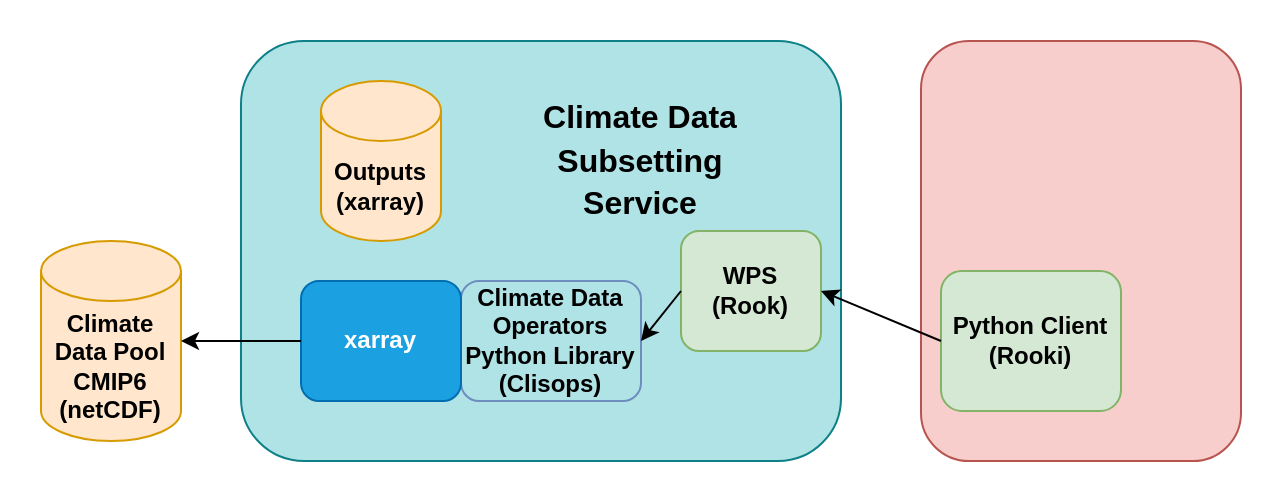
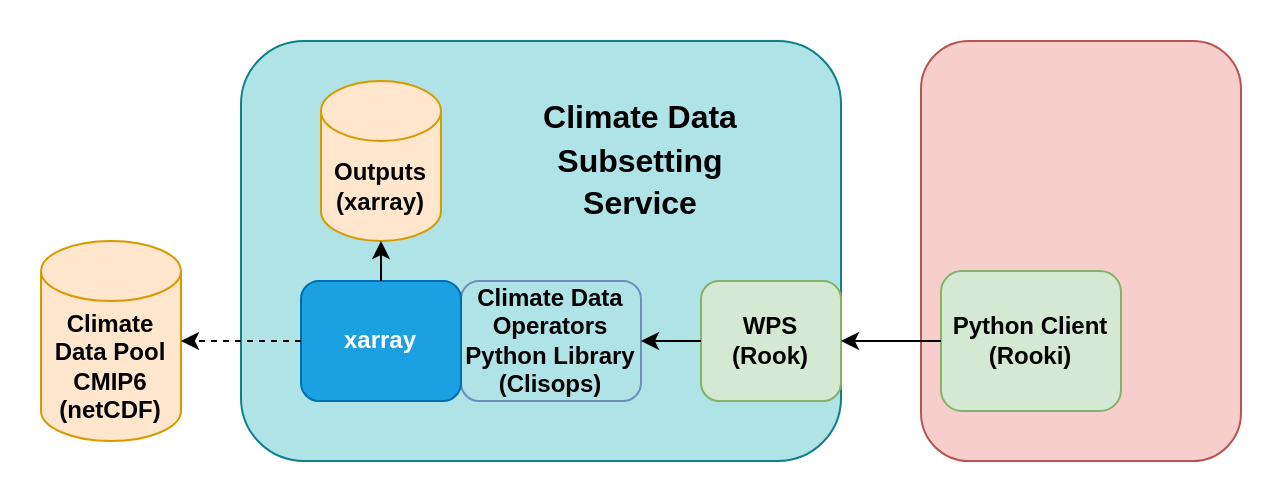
edge "xarray" -> "Outputs (xarray)": added
node "WPS (Rook)": moved (751, 291) -> (771, 341)
edge "xarray" -> "Climate Data Pool CMIP6 (netCDF)": style solid -> dashed
